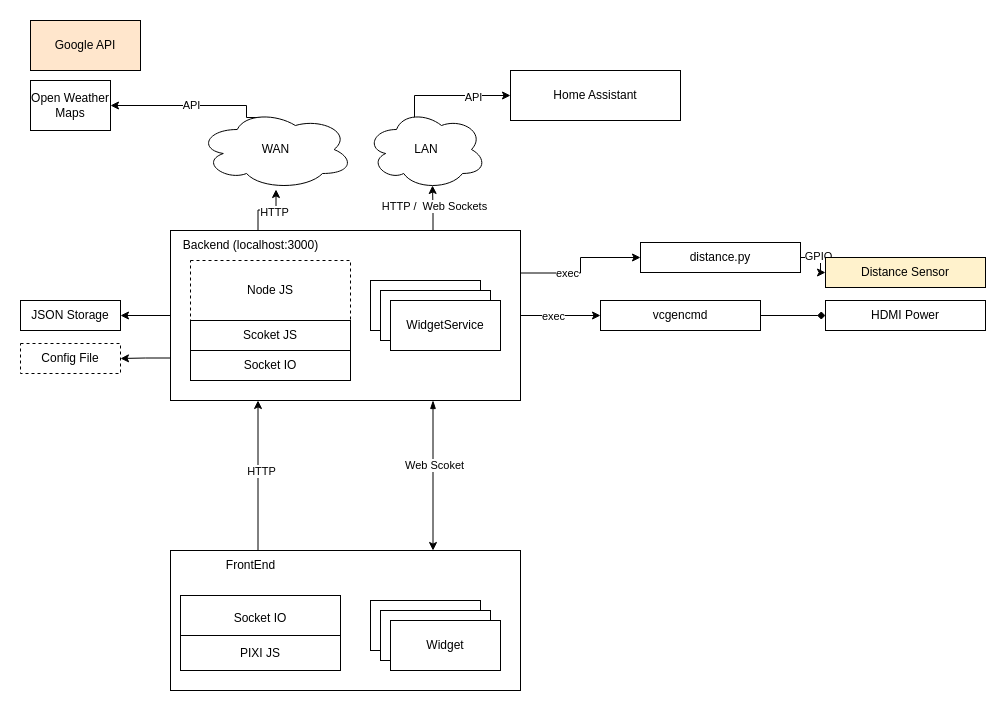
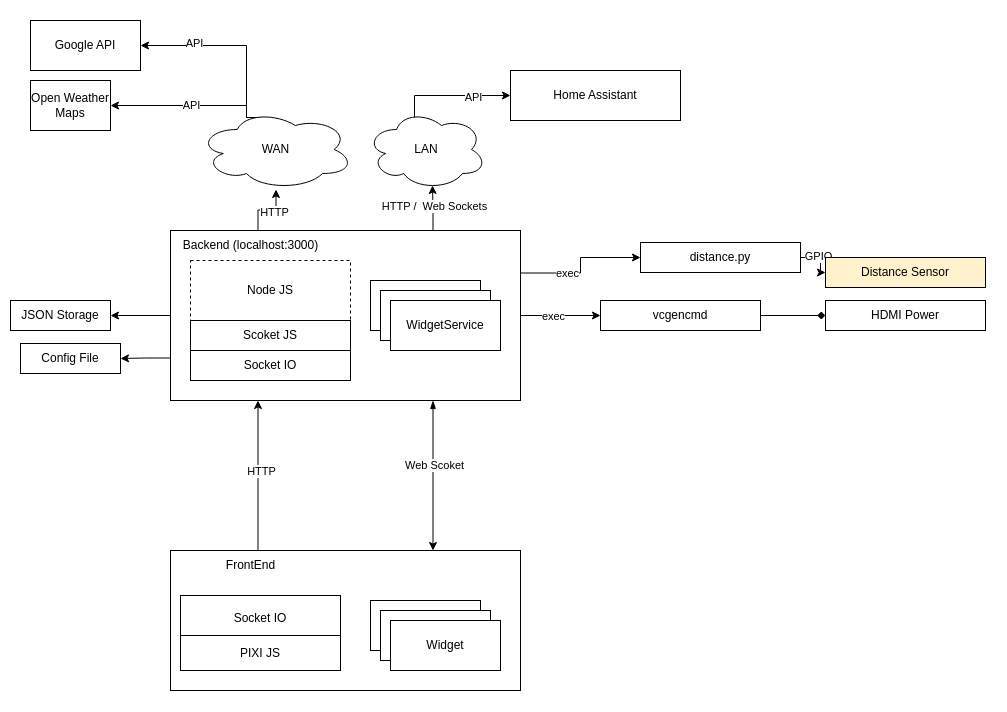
node "Google API": fillcolor #ffe6cc -> #ffffff
edge "WAN" -> "Google API": added, label "API"
node "JSON Storage": moved (71, 316) -> (61, 316)
node "Config File": style dashed -> solid
